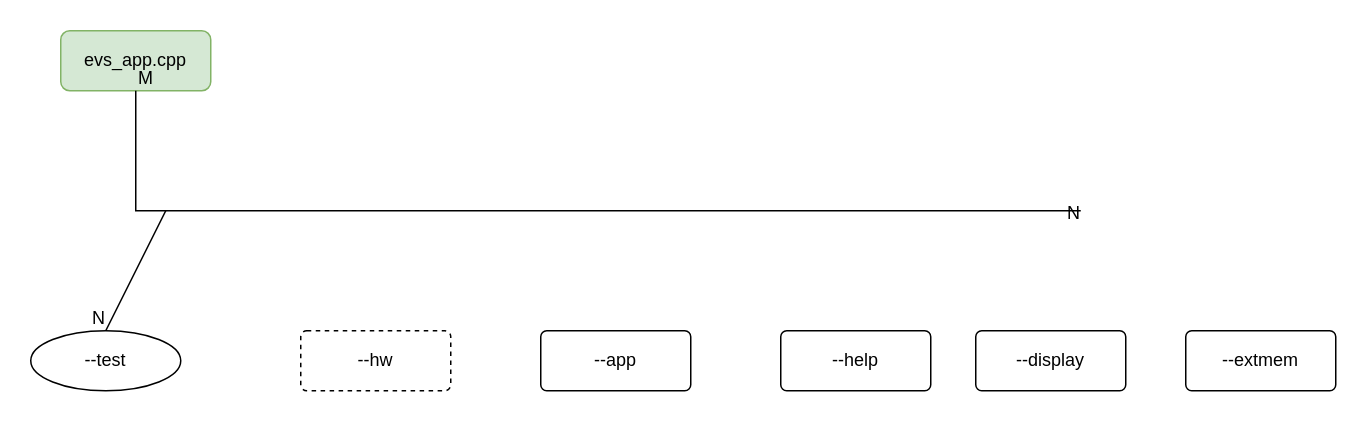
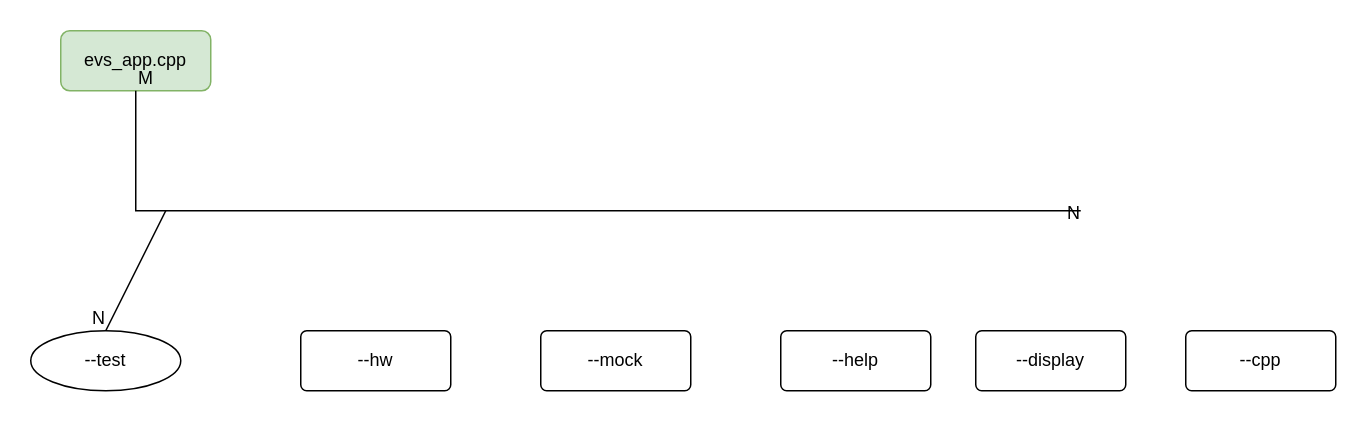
node "--hw": style dashed -> solid
node "--app": label "--app" -> "--mock"
node "--extmem": label "--extmem" -> "--cpp"
